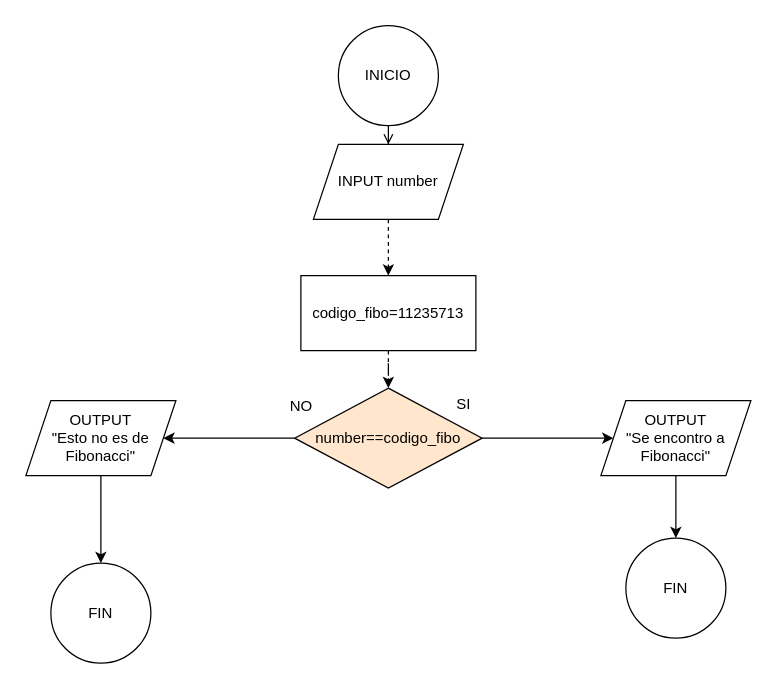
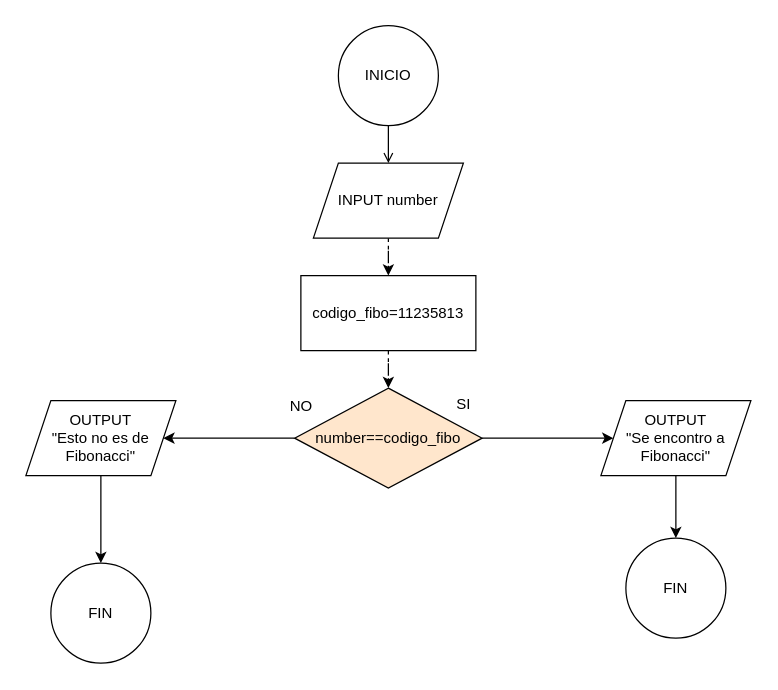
node "INPUT number": moved (388, 182) -> (388, 201)
node "codigo_fibo=11235713": label "codigo_fibo=11235713" -> "codigo_fibo=11235813"
